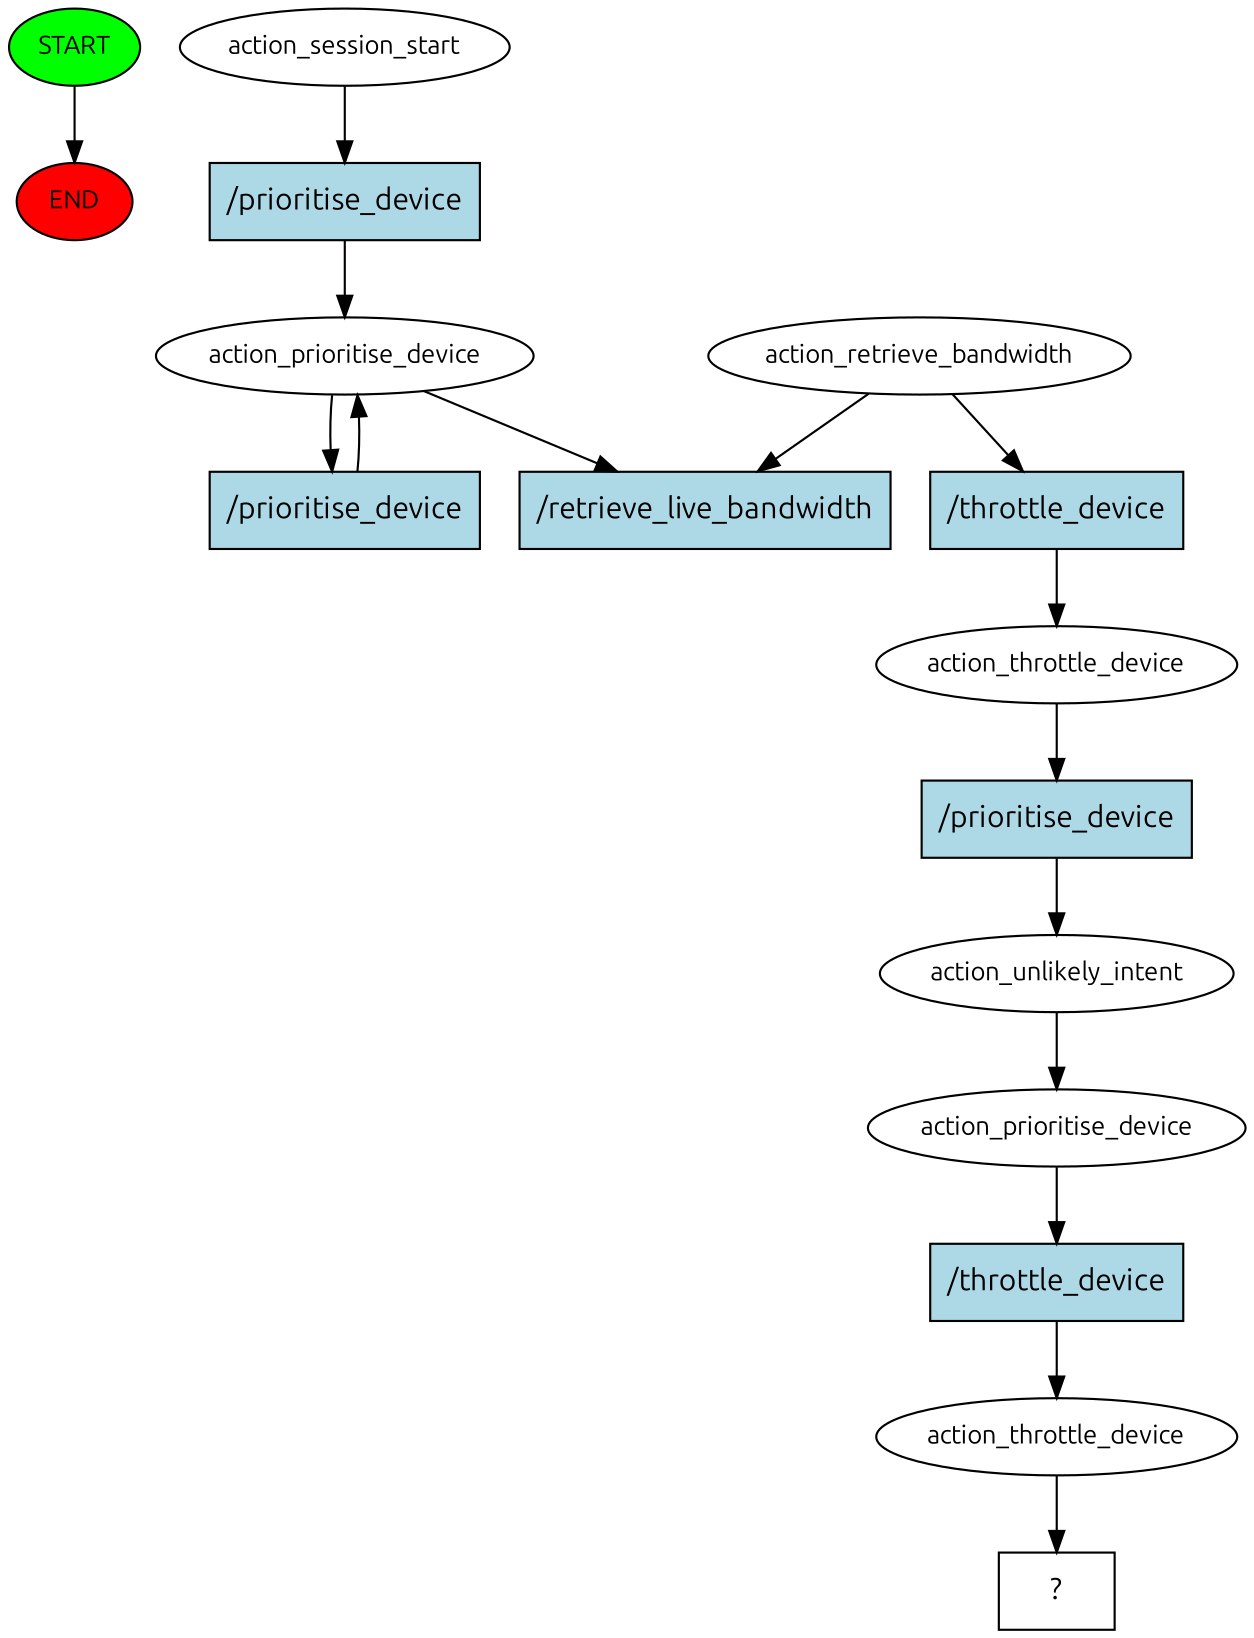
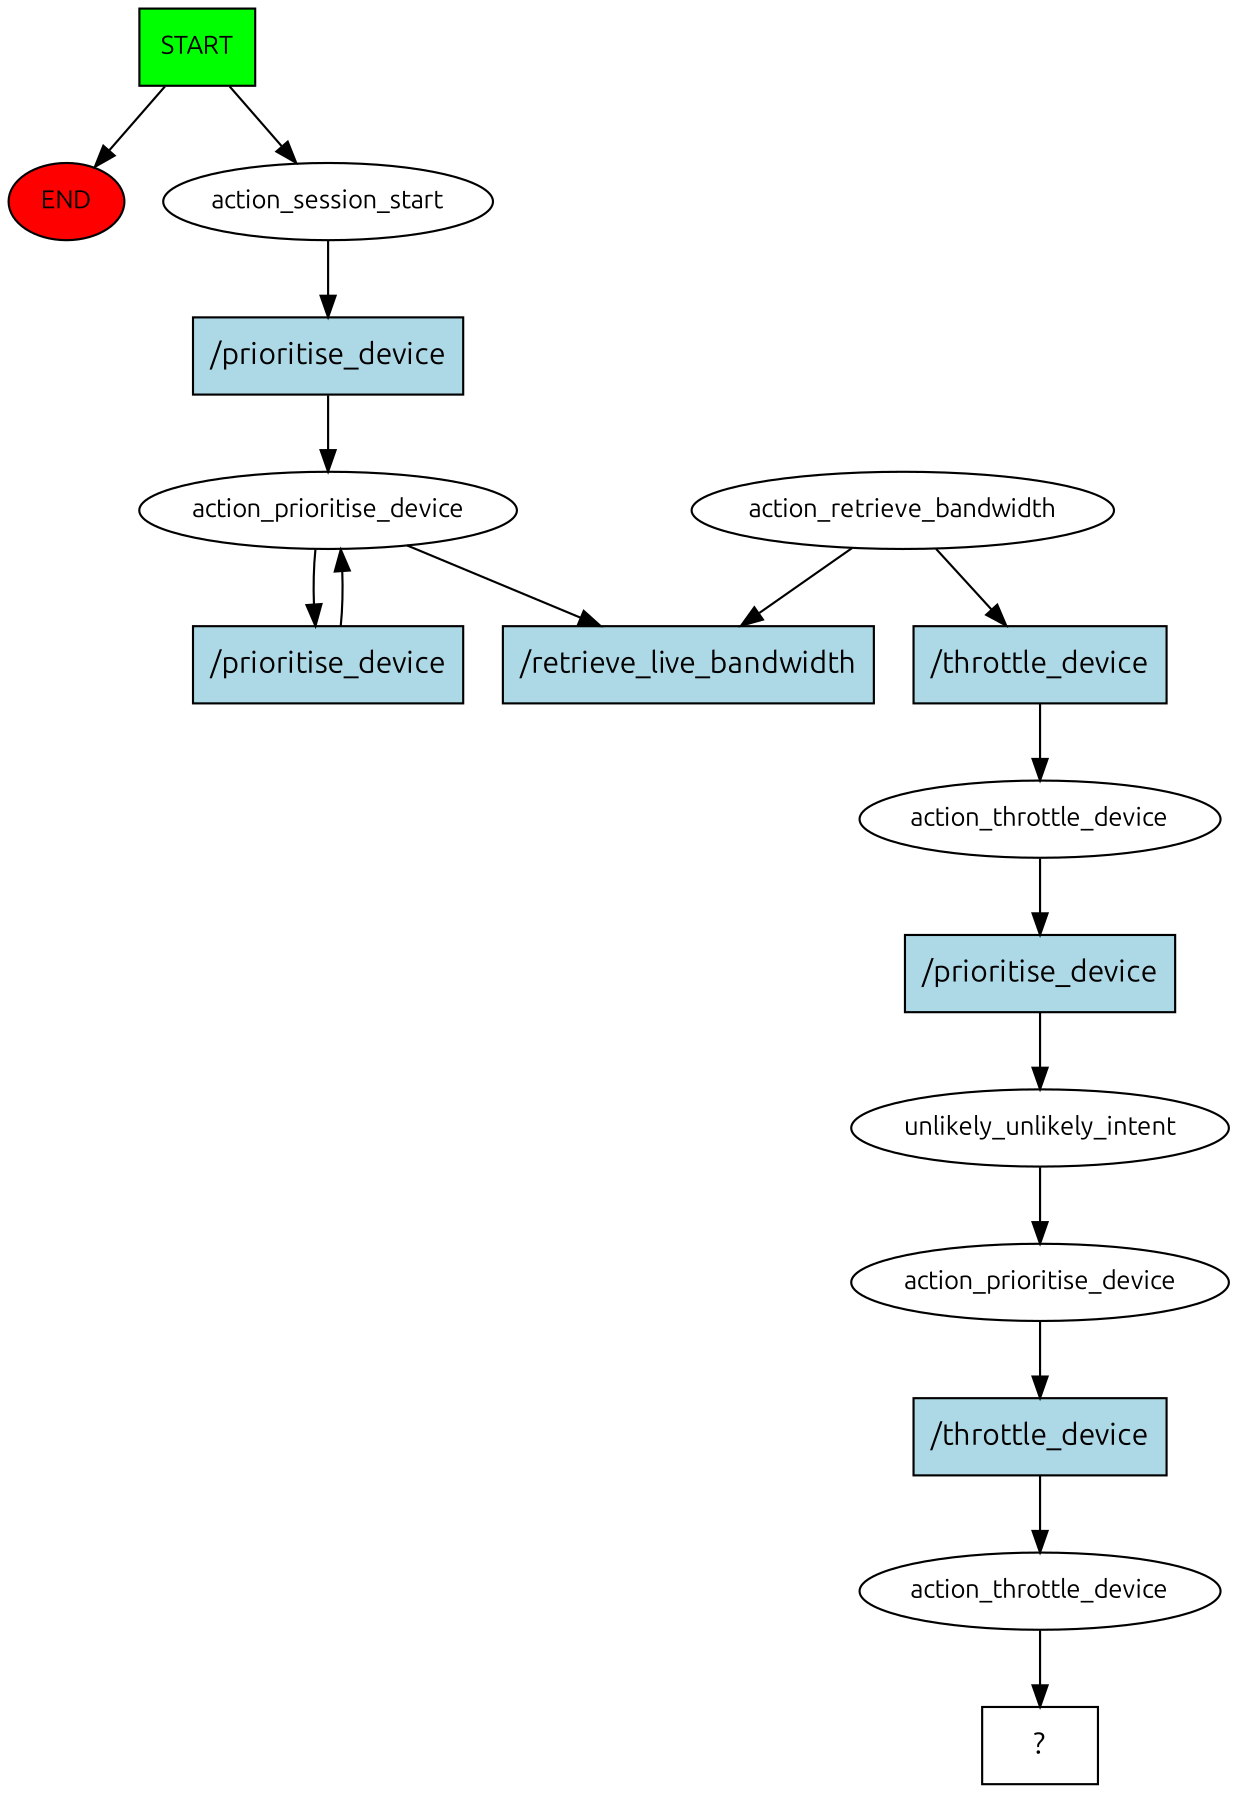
node "START": shape ellipse -> box
edge "START" -> "action_session_start": added
node "action_unlikely_intent": label "action_unlikely_intent" -> "unlikely_unlikely_intent"
